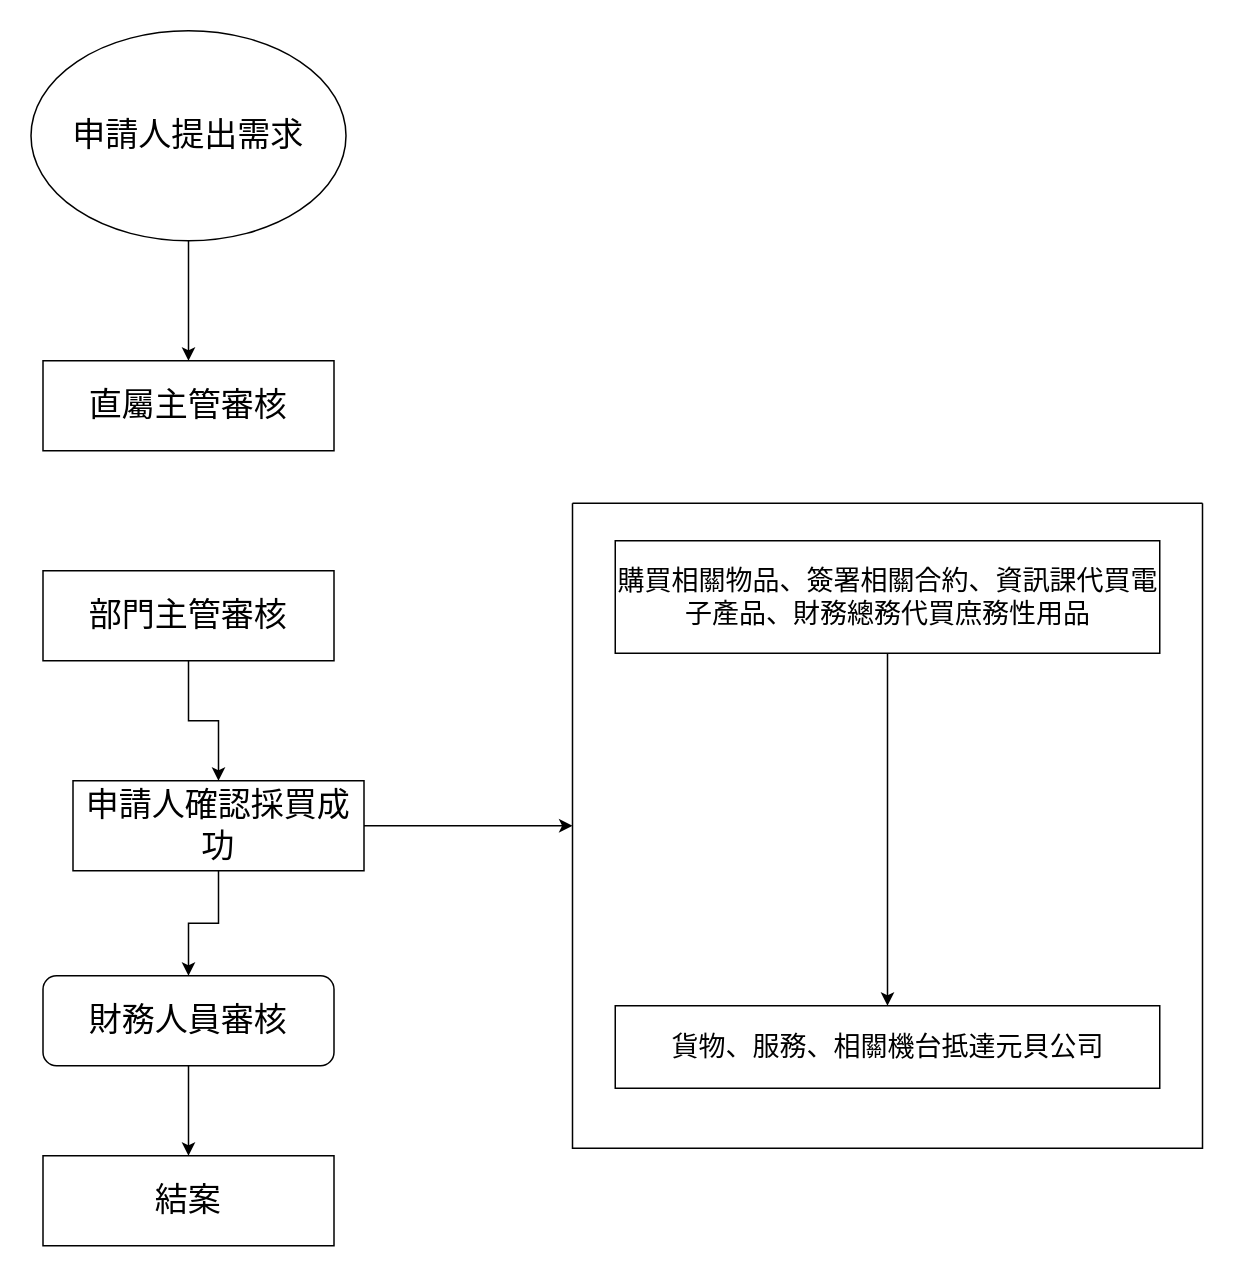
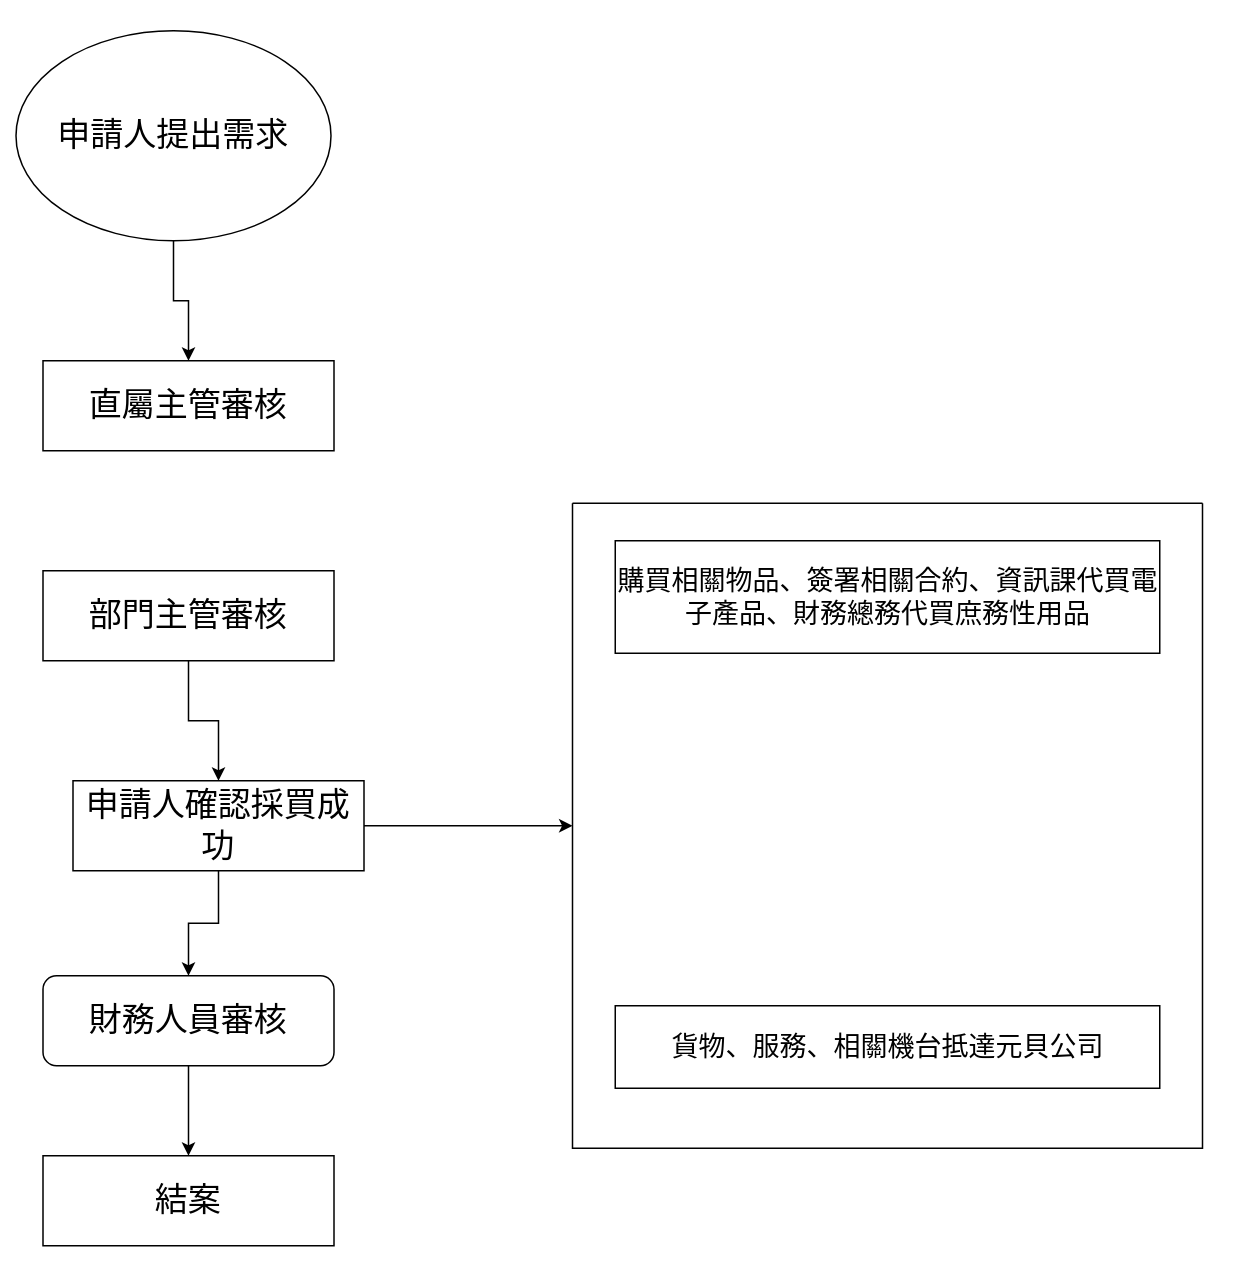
node "申請人提出需求": moved (188, 136) -> (173, 136)
edge "購買相關物品、簽署相關合約、資訊課代買電子產品、財務總務代買庶務性用品" -> "貨物、服務、相關機台抵達元貝公司": removed
